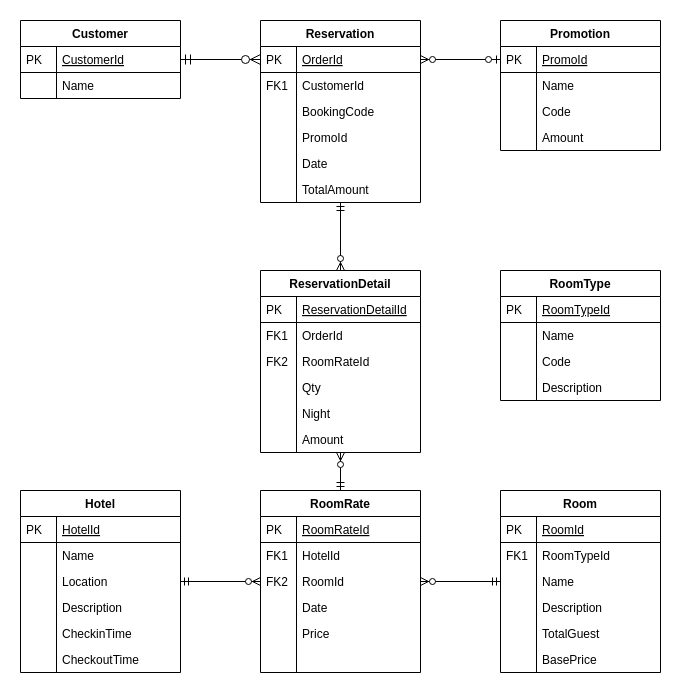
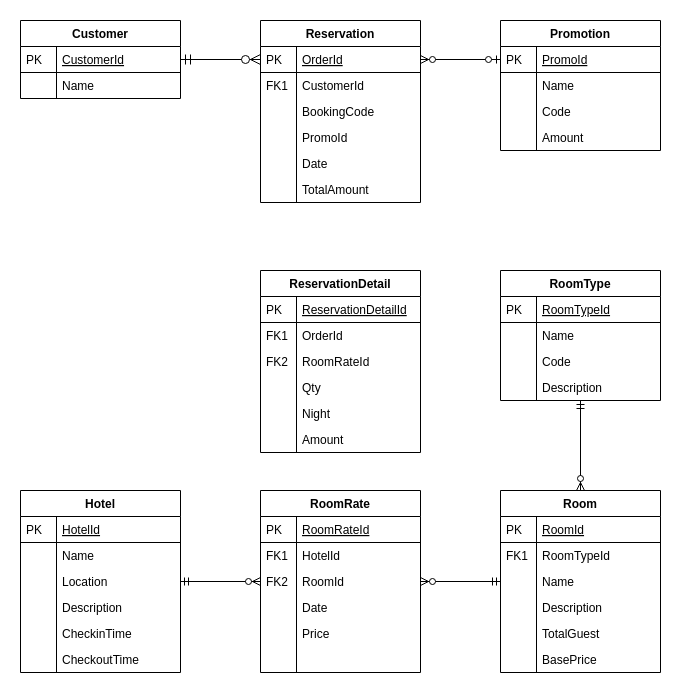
edge "Reservation" -- "ReservationDetail": removed
edge "RoomType" -- "Room": added
edge "ReservationDetail" -- "RoomRate": removed
